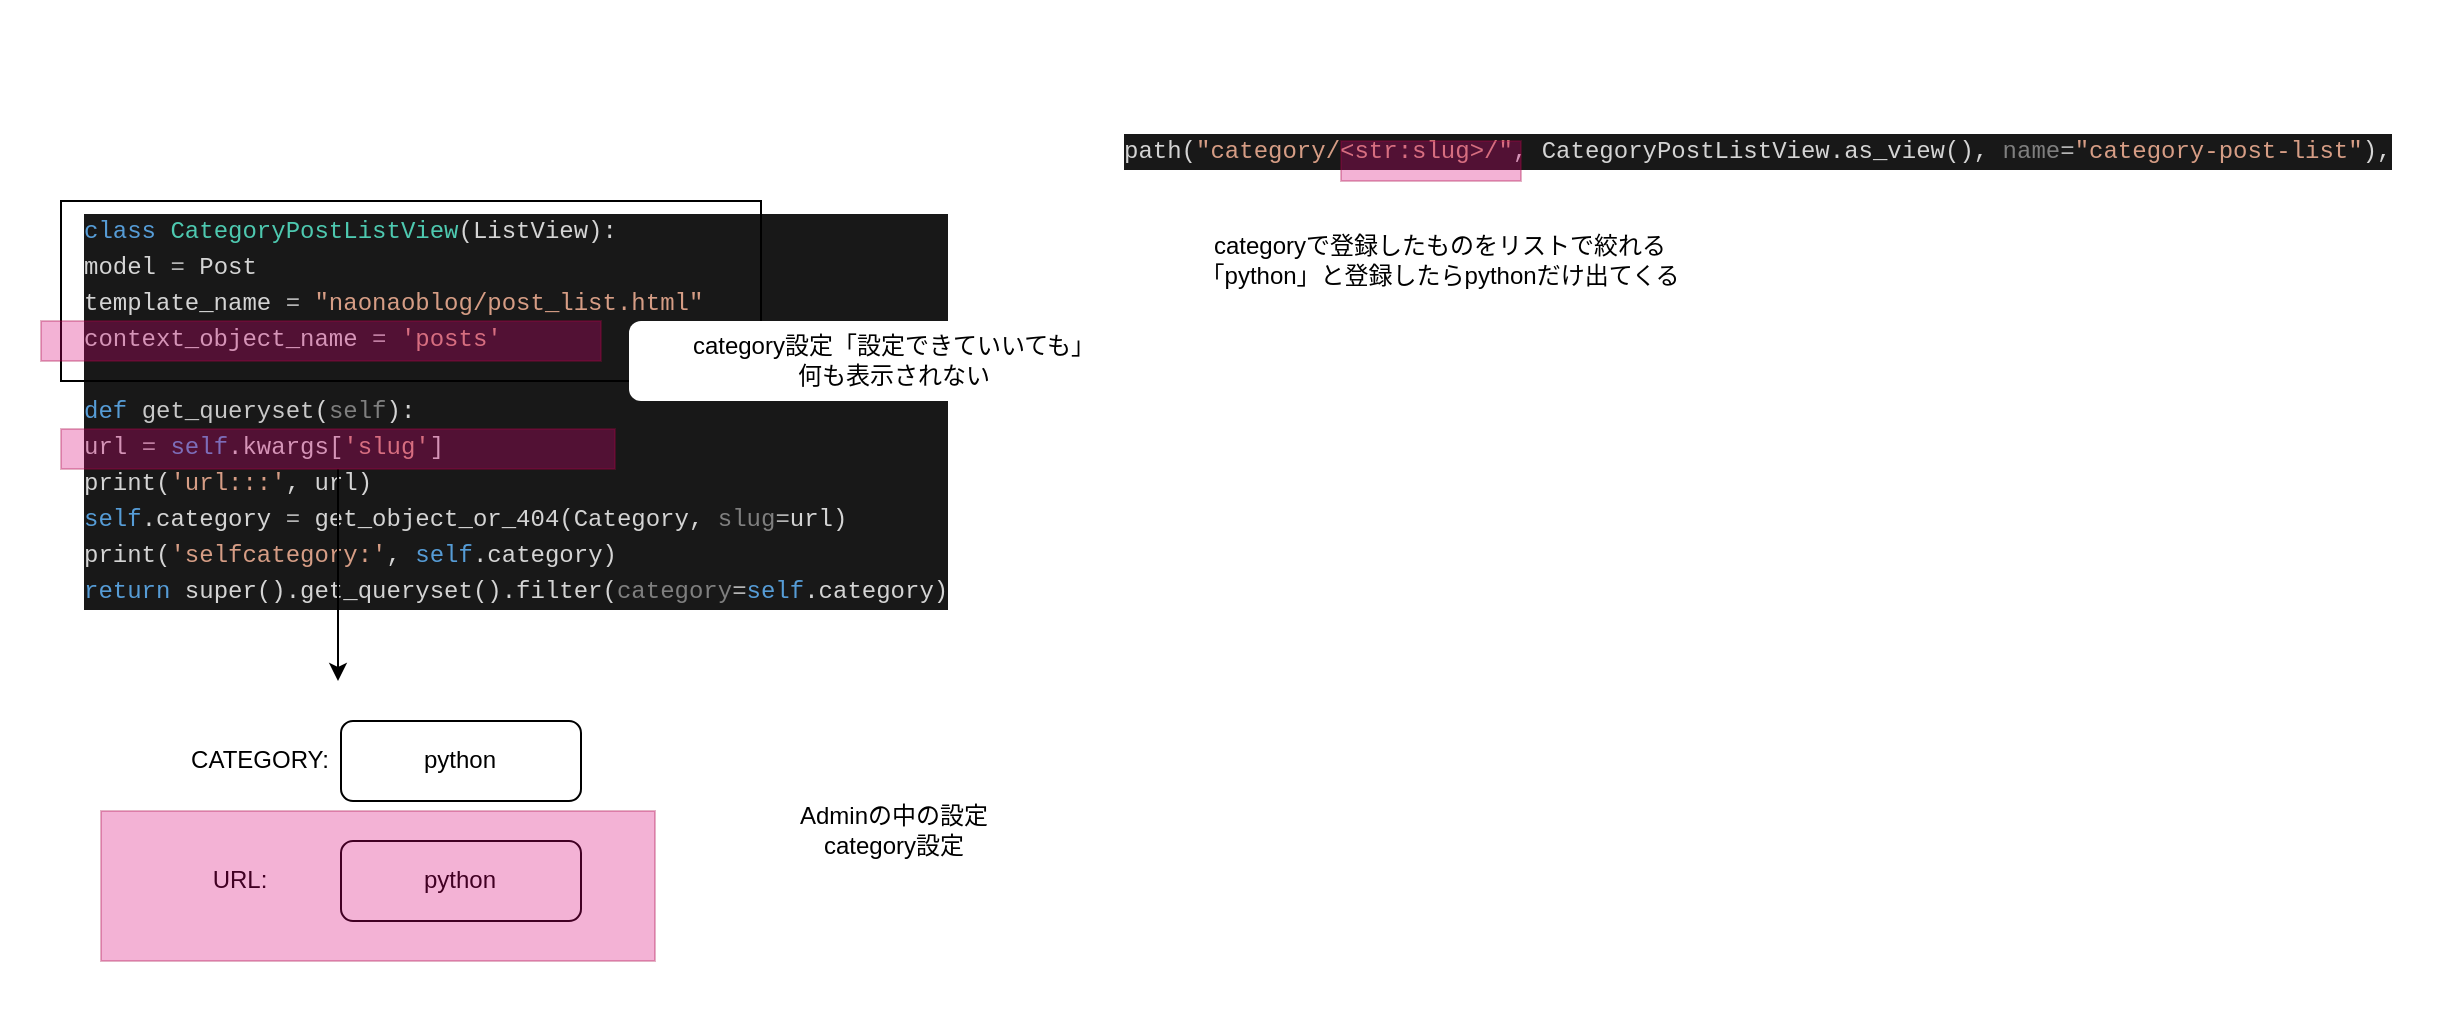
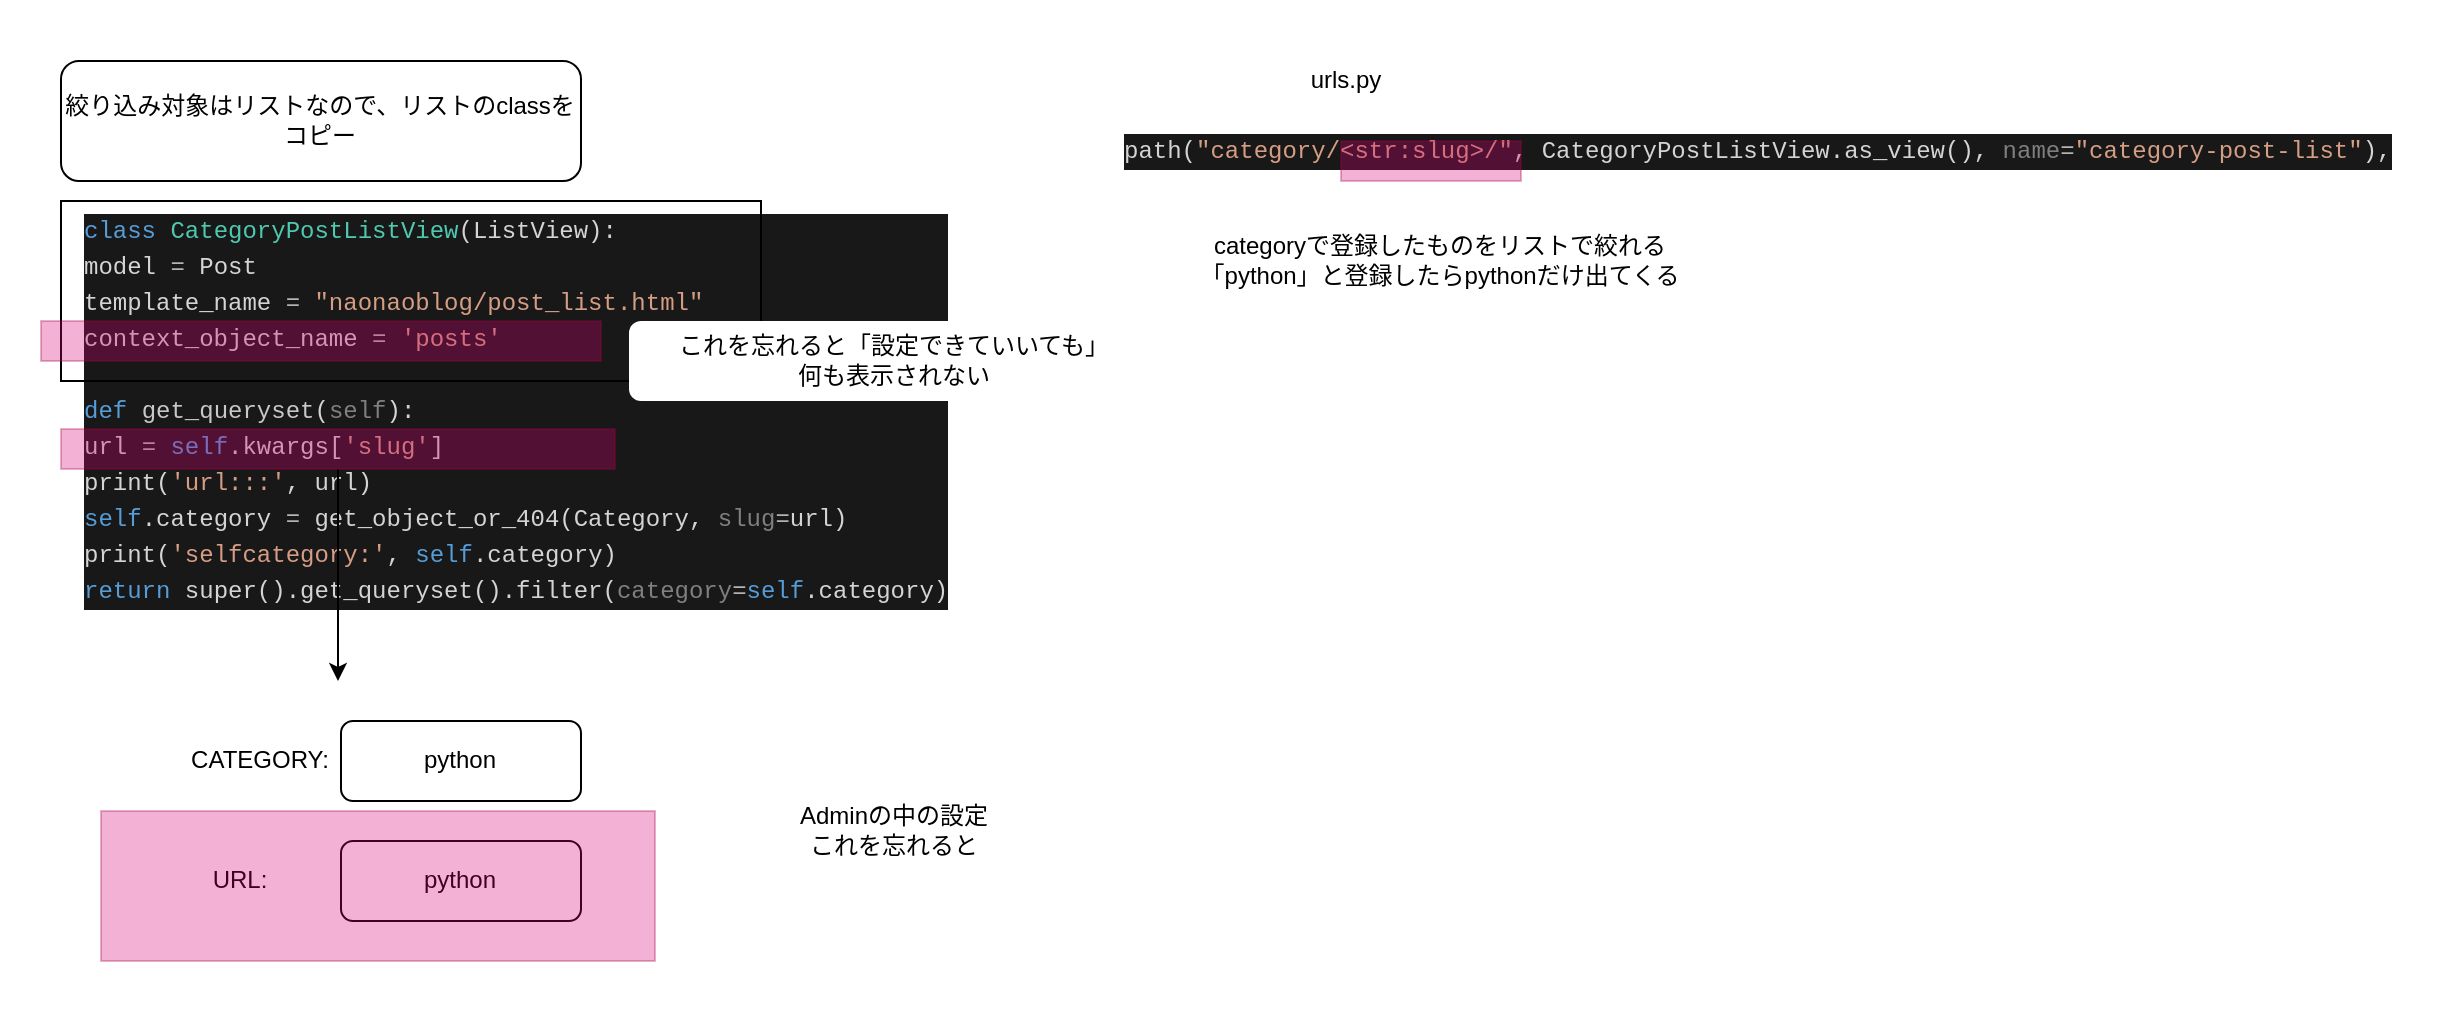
node "urls.py": added
node "絞り込み対象はリストなので、リストのclassをコピー": added
node "category設定「設定できていいても」 何も表示されない": label "category設定「設定できていいても」 何も表示されない" -> "これを忘れると「設定できていいても」 何も表示されない"
node "Adminの中の設定 category設定": label "Adminの中の設定 category設定" -> "Adminの中の設定 これを忘れると"
